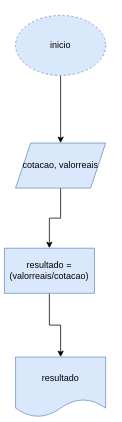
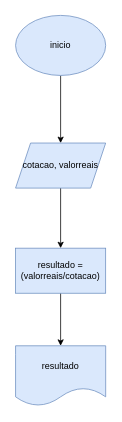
node "inicio": style dashed -> solid
node "resultado = (valorreais/cotacao)": moved (49, 270) -> (60, 270)
node "resultado": moved (60, 387) -> (60, 375)
